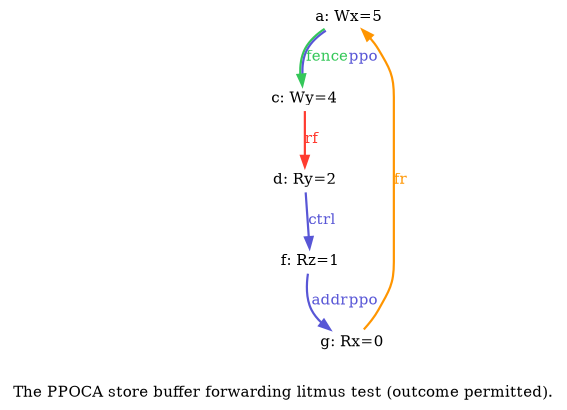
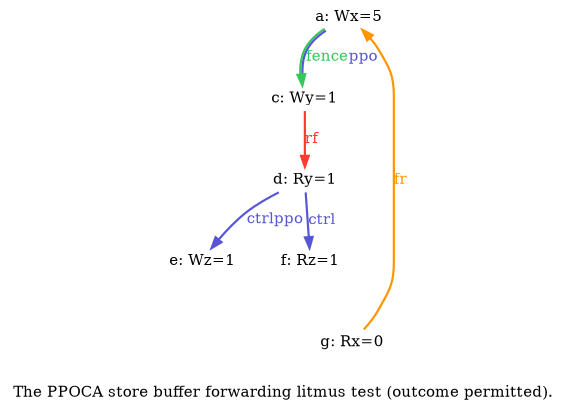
node "c: Wy=4": label "c: Wy=4" -> "c: Wy=1"
node "d: Ry=2": label "d: Ry=2" -> "d: Ry=1"
node "e: Wz=1": added
edge "f: Rz=1" -> "g: Rx=0": removed, label "addr ppo"
